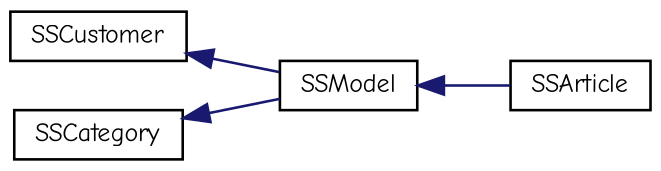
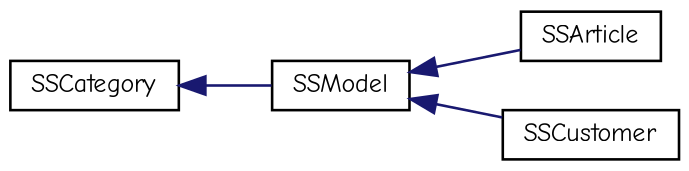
edge "SSModel" -> "SSCustomer": reversed
